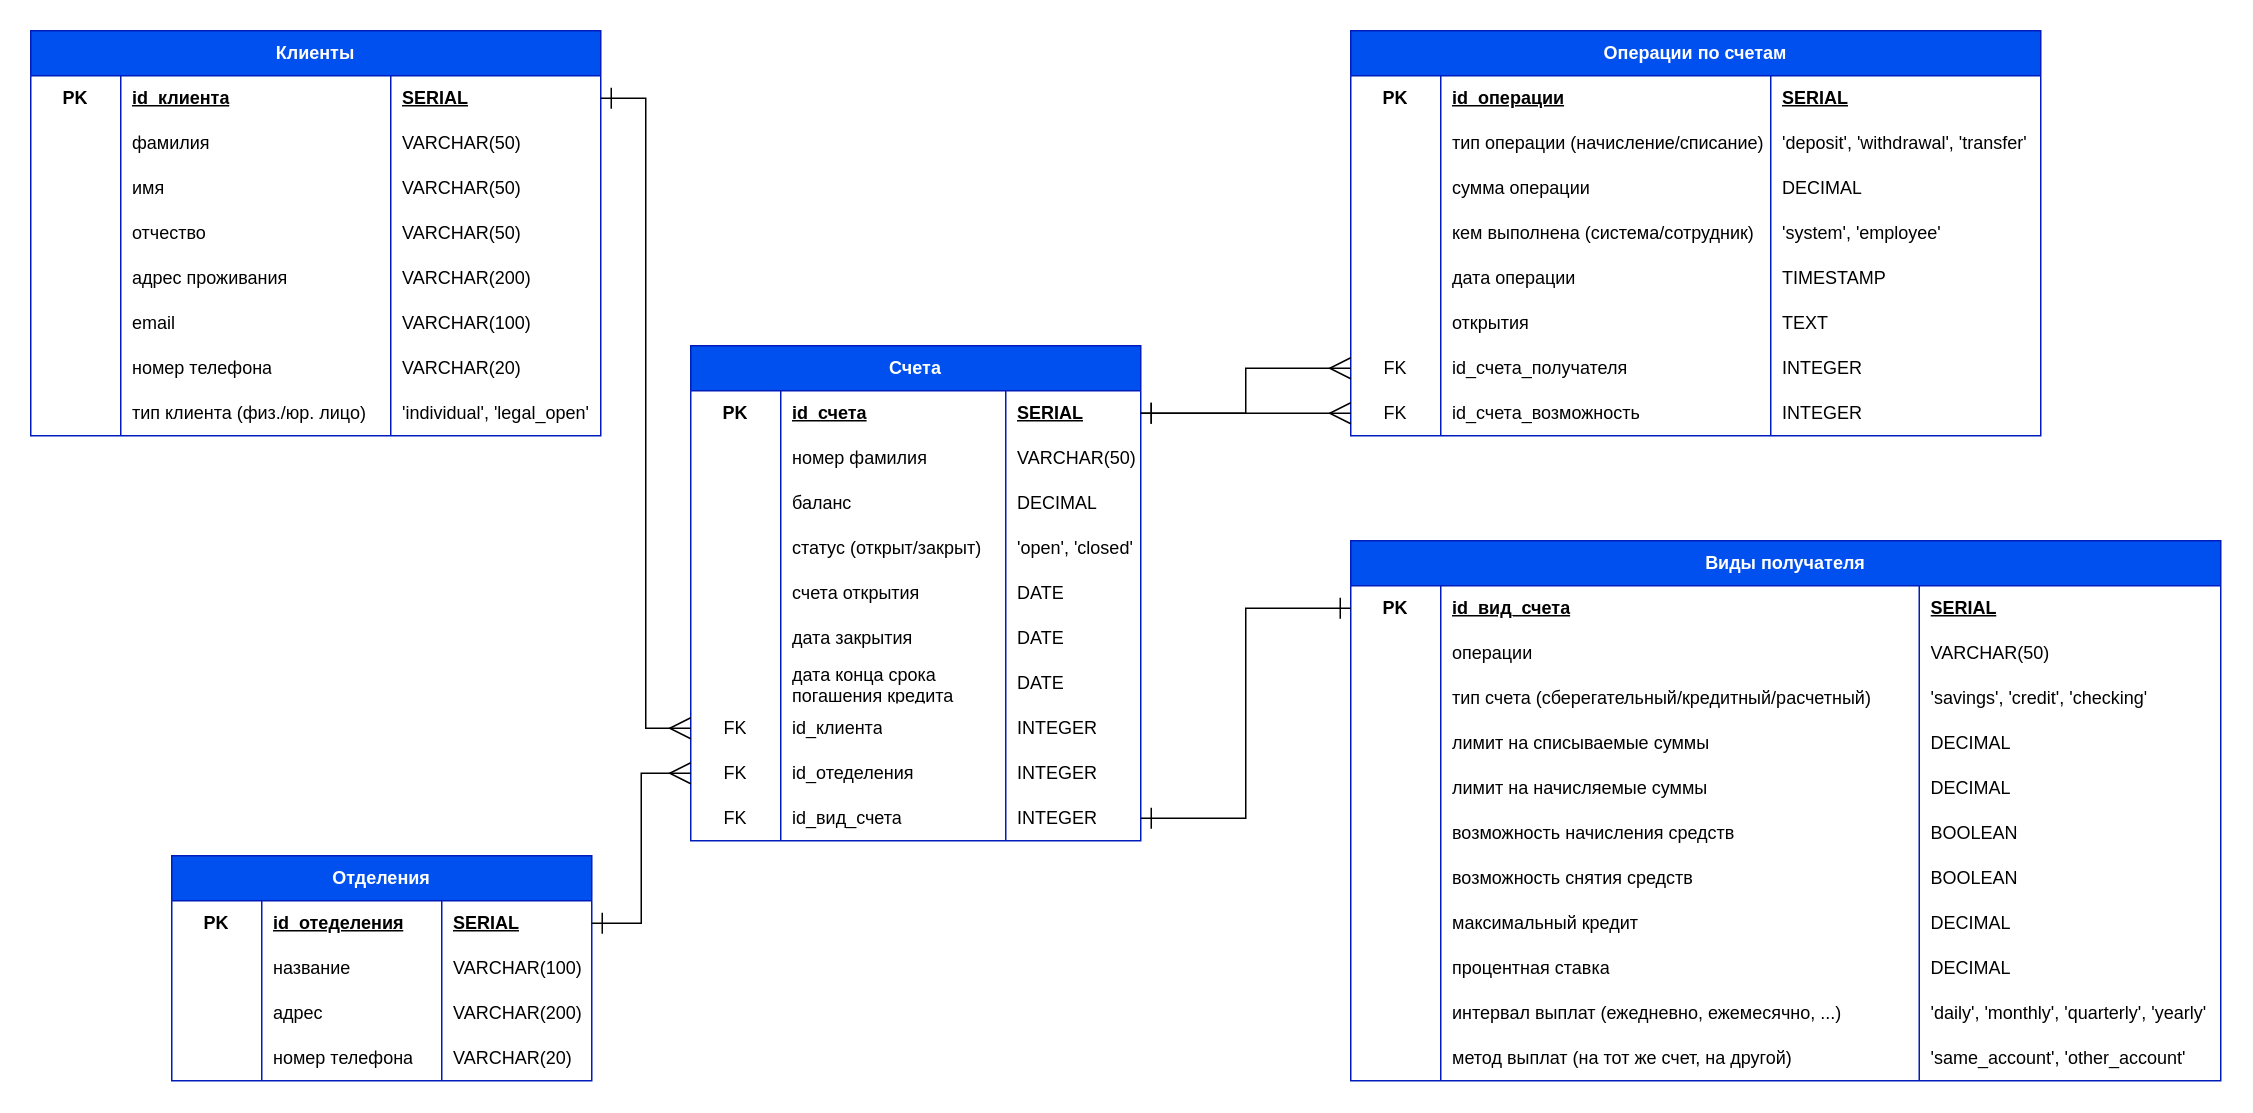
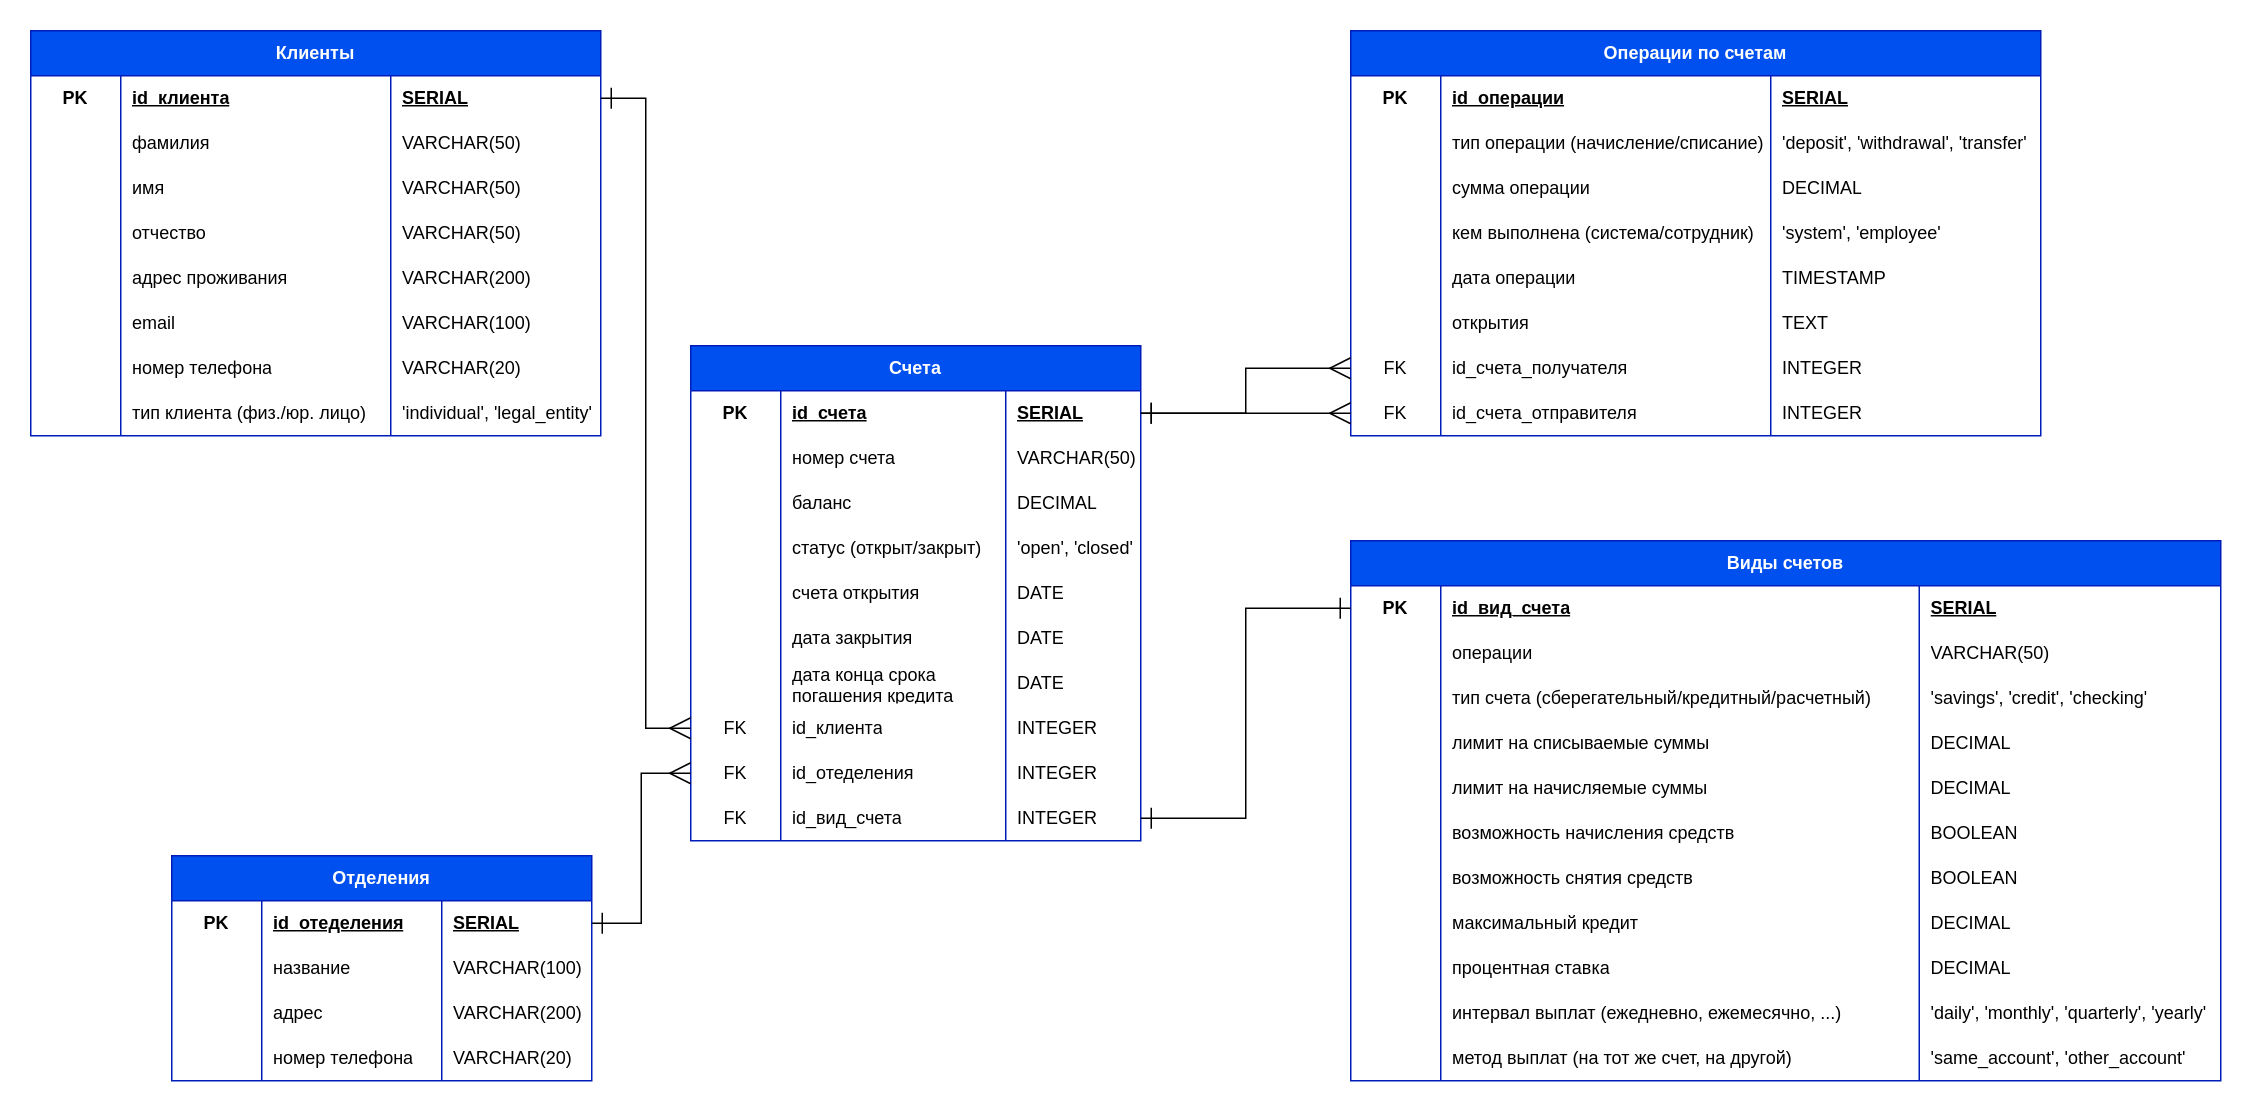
node "'individual', 'legal_open'": label "'individual', 'legal_open'" -> "'individual', 'legal_entity'"
node "id_счета_возможность": label "id_счета_возможность" -> "id_счета_отправителя"
node "номер фамилия": label "номер фамилия" -> "номер счета"
node "Виды получателя": label "Виды получателя" -> "Виды счетов"
